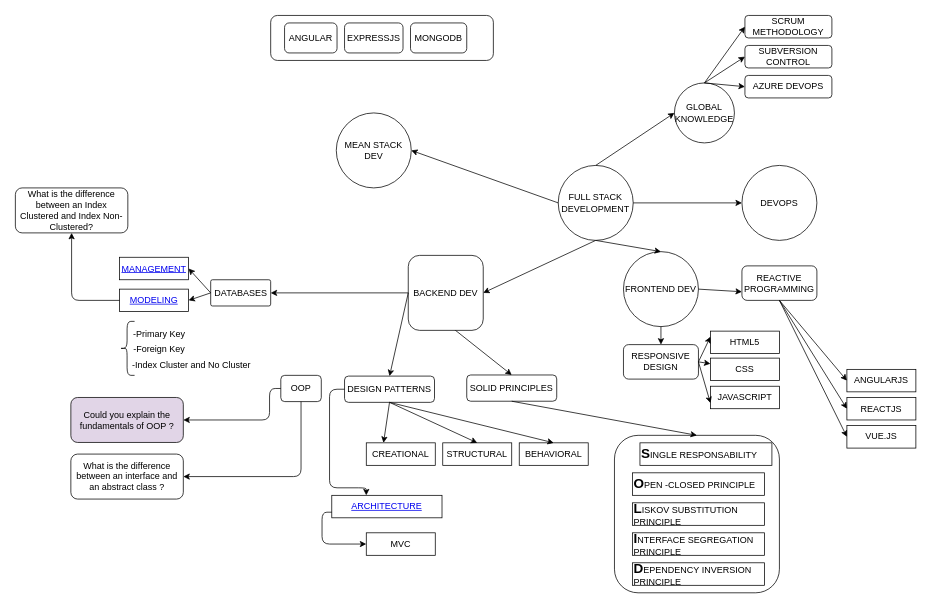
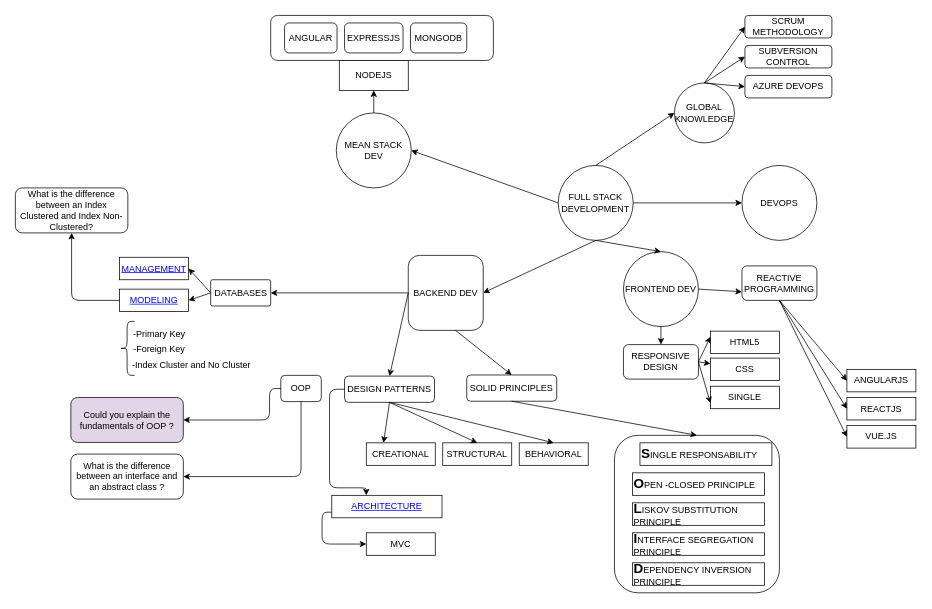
node "NODEJS": added
edge "MEAN STACK DEV" -> "NODEJS": added
node "JAVASCRIPT": label "JAVASCRIPT" -> "SINGLE"
